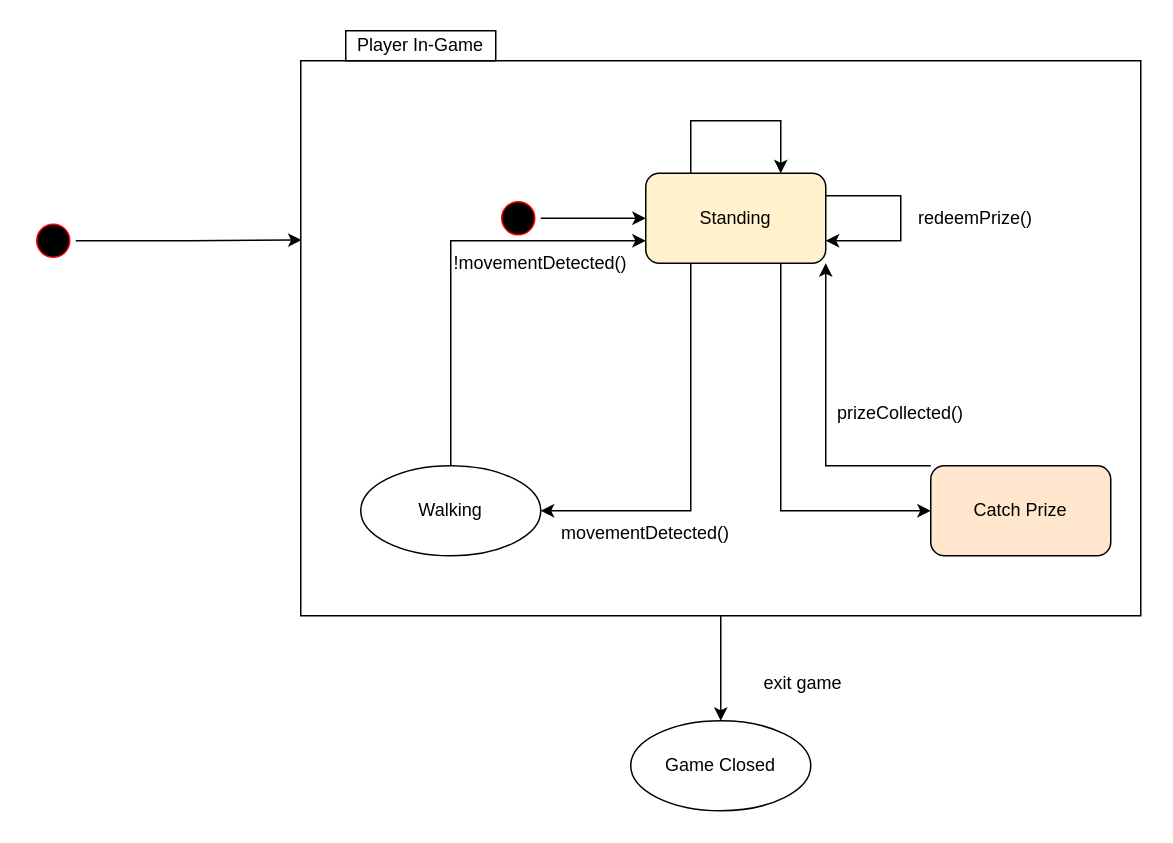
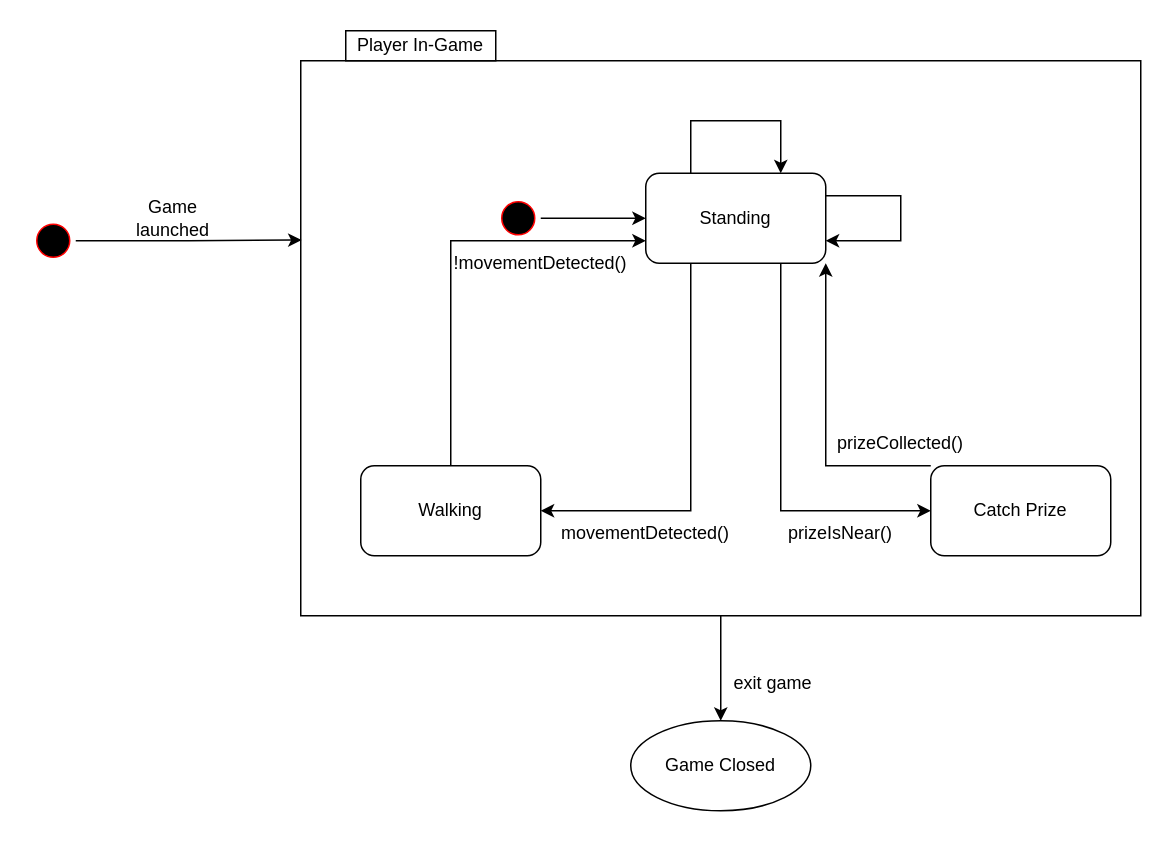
node "Game launched": added
node "Standing": fillcolor #fff2cc -> #ffffff
node "redeemPrize()": removed
node "prizeCollected()": moved (901, 413) -> (901, 443)
node "Walking": shape ellipse -> rounded rectangle
node "Catch Prize": fillcolor #ffe6cc -> #ffffff
node "prizeIsNear()": added
node "exit game": moved (803, 683) -> (773, 683)
